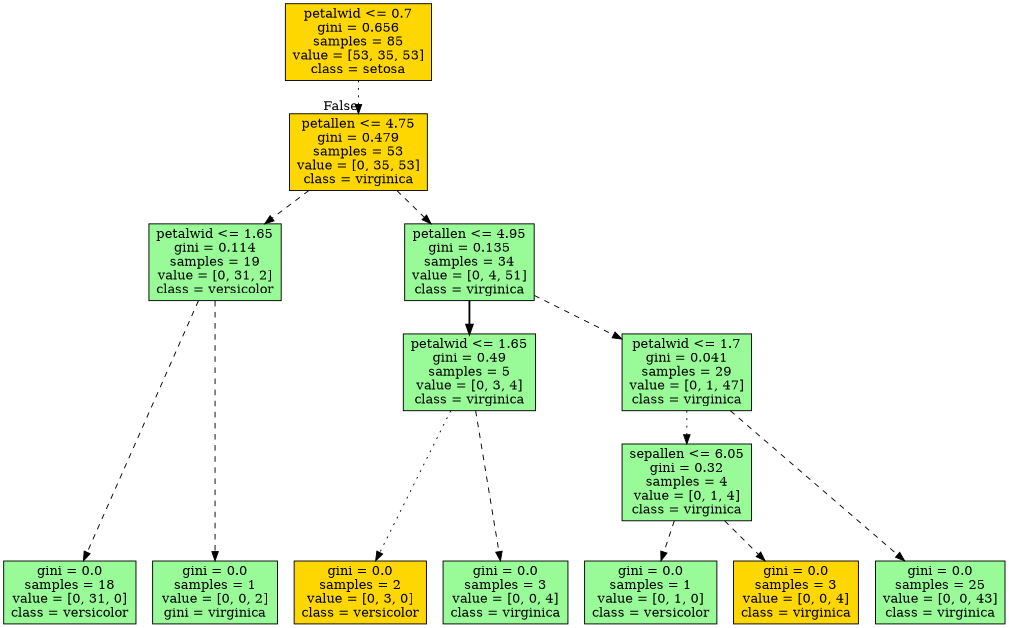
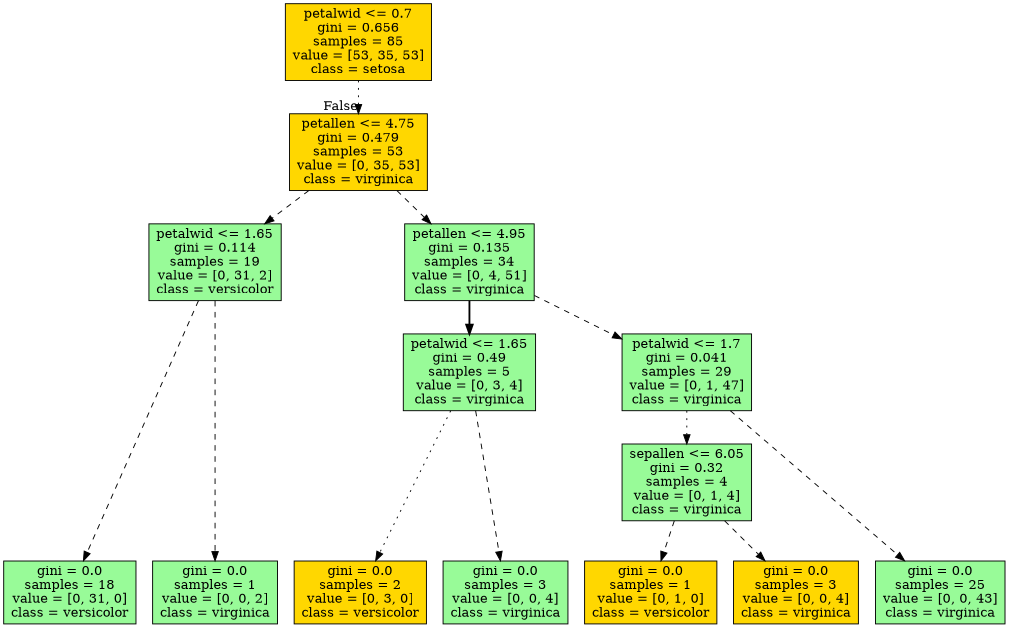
node "gini = 0.0 samples = 1 value = [0, 0, 2] gini = virginica": label "gini = 0.0 samples = 1 value = [0, 0, 2] gini = virginica" -> "gini = 0.0 samples = 1 value = [0, 0, 2] class = virginica"
node "gini = 0.0 samples = 1 value = [0, 1, 0] class = versicolor": fillcolor palegreen -> gold
